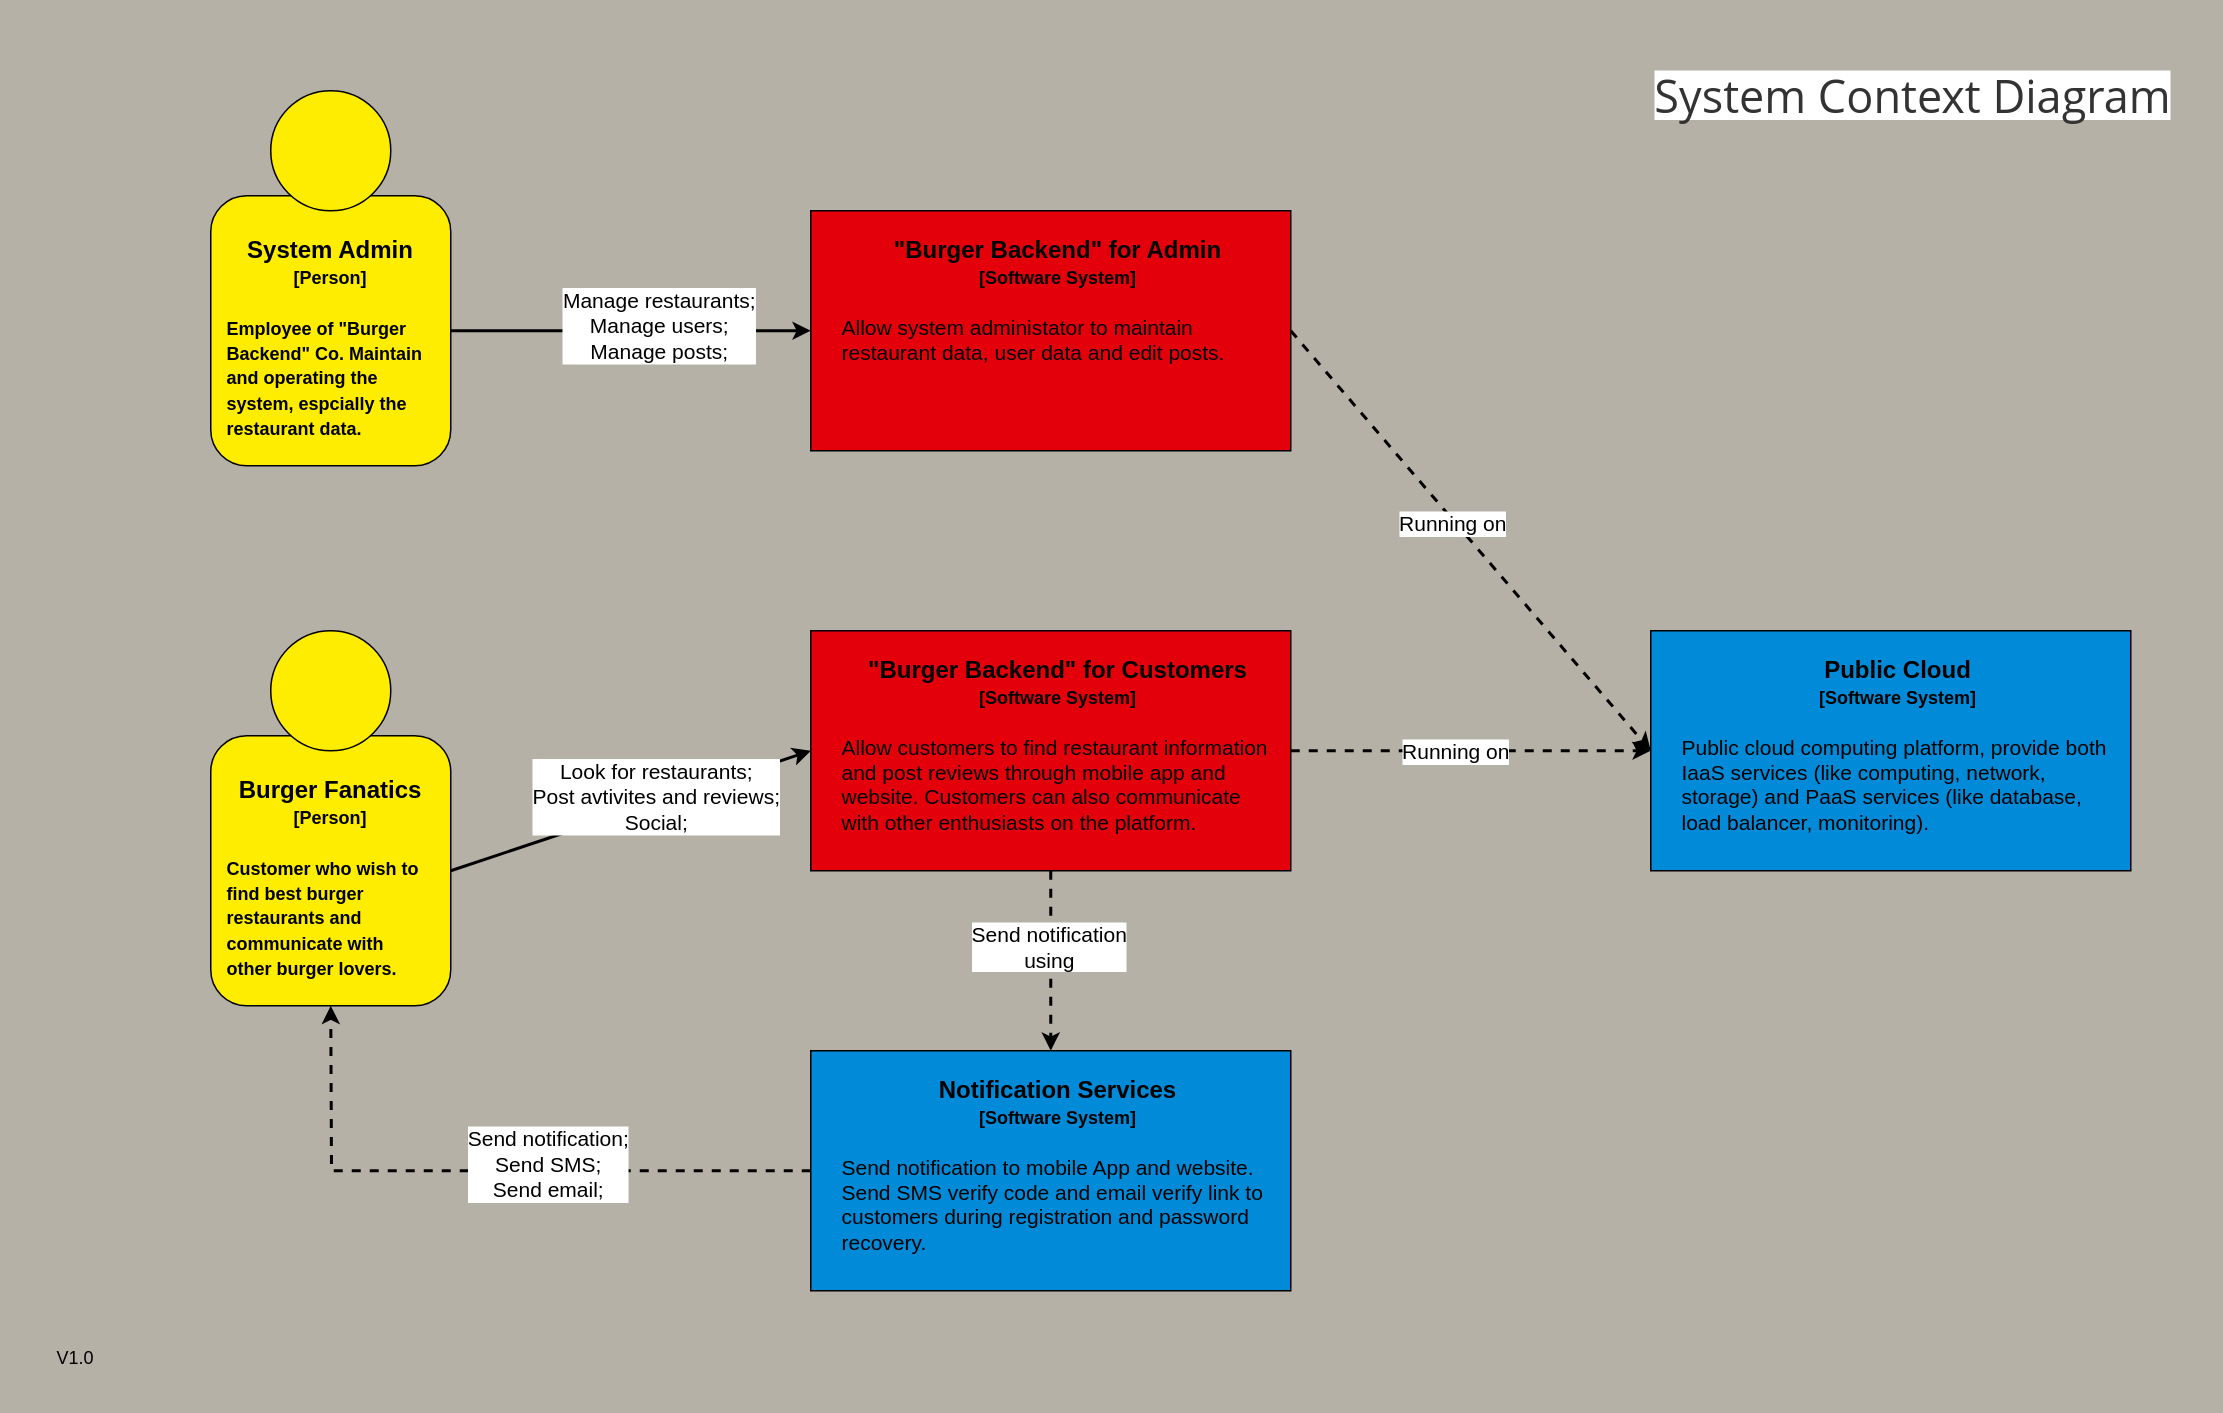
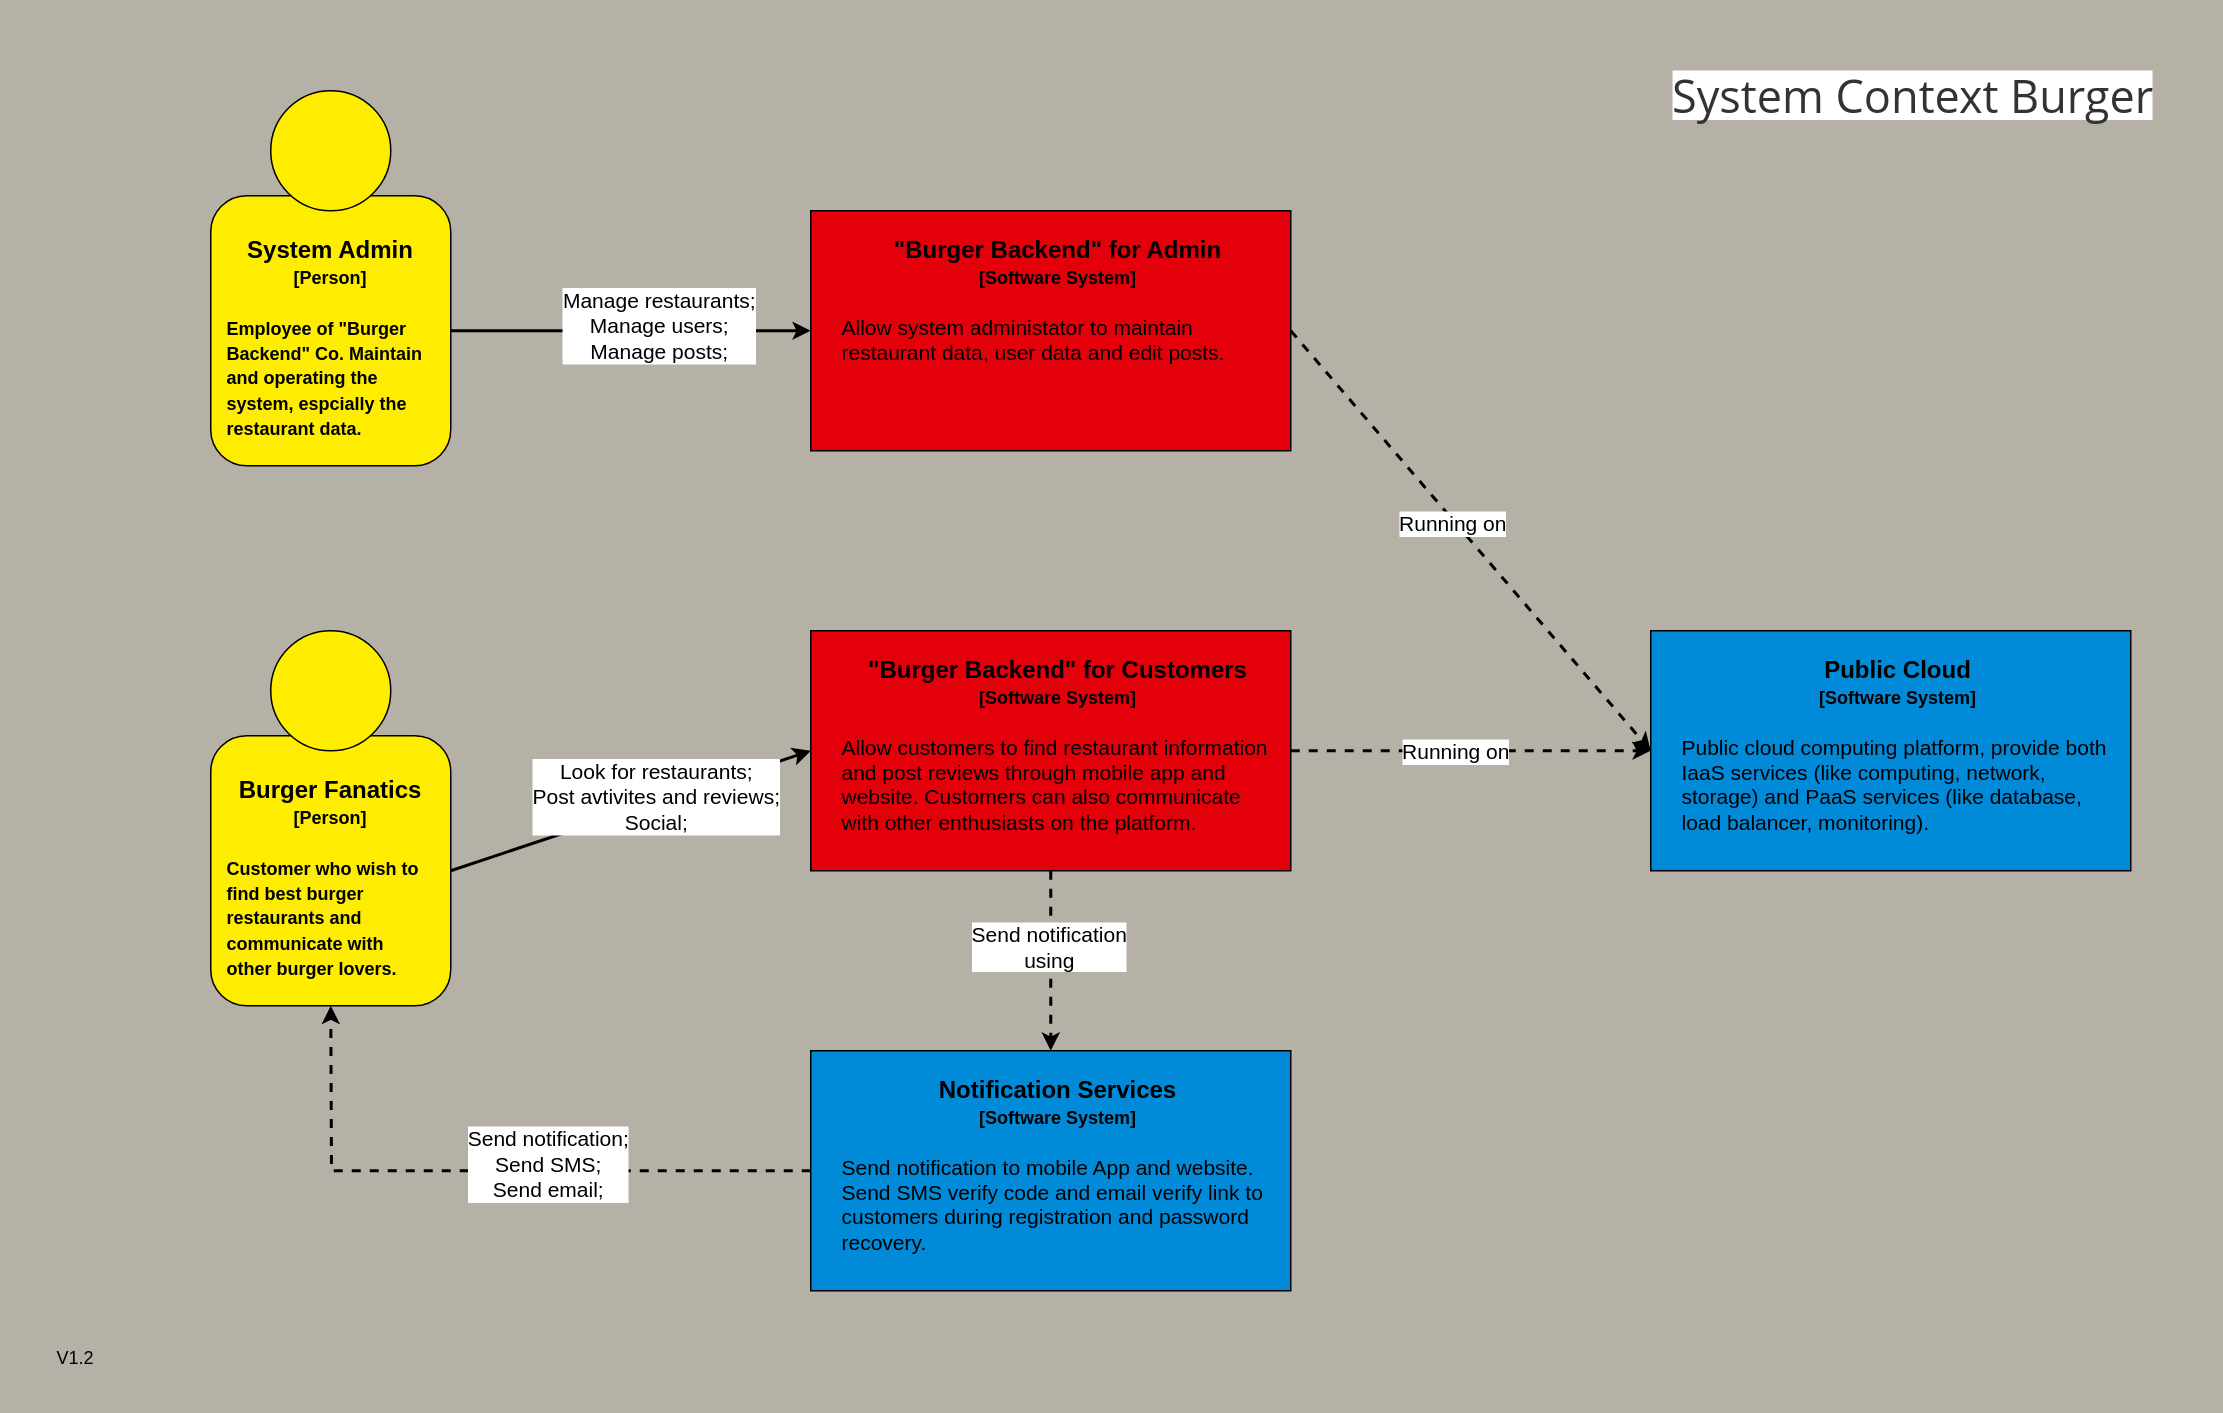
node "System Context Diagram": label "System Context Diagram" -> "System Context Burger"
node "V1.0": label "V1.0" -> "V1.2"
